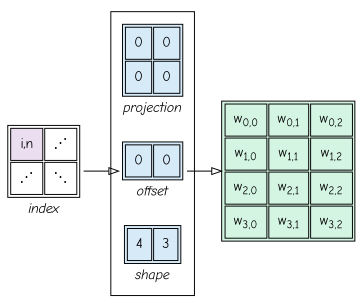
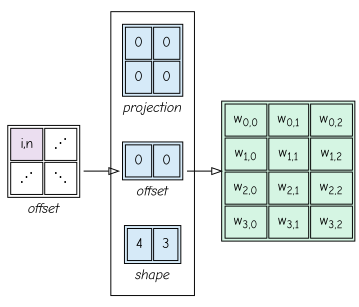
node "i,n": text "index" -> "offset"
